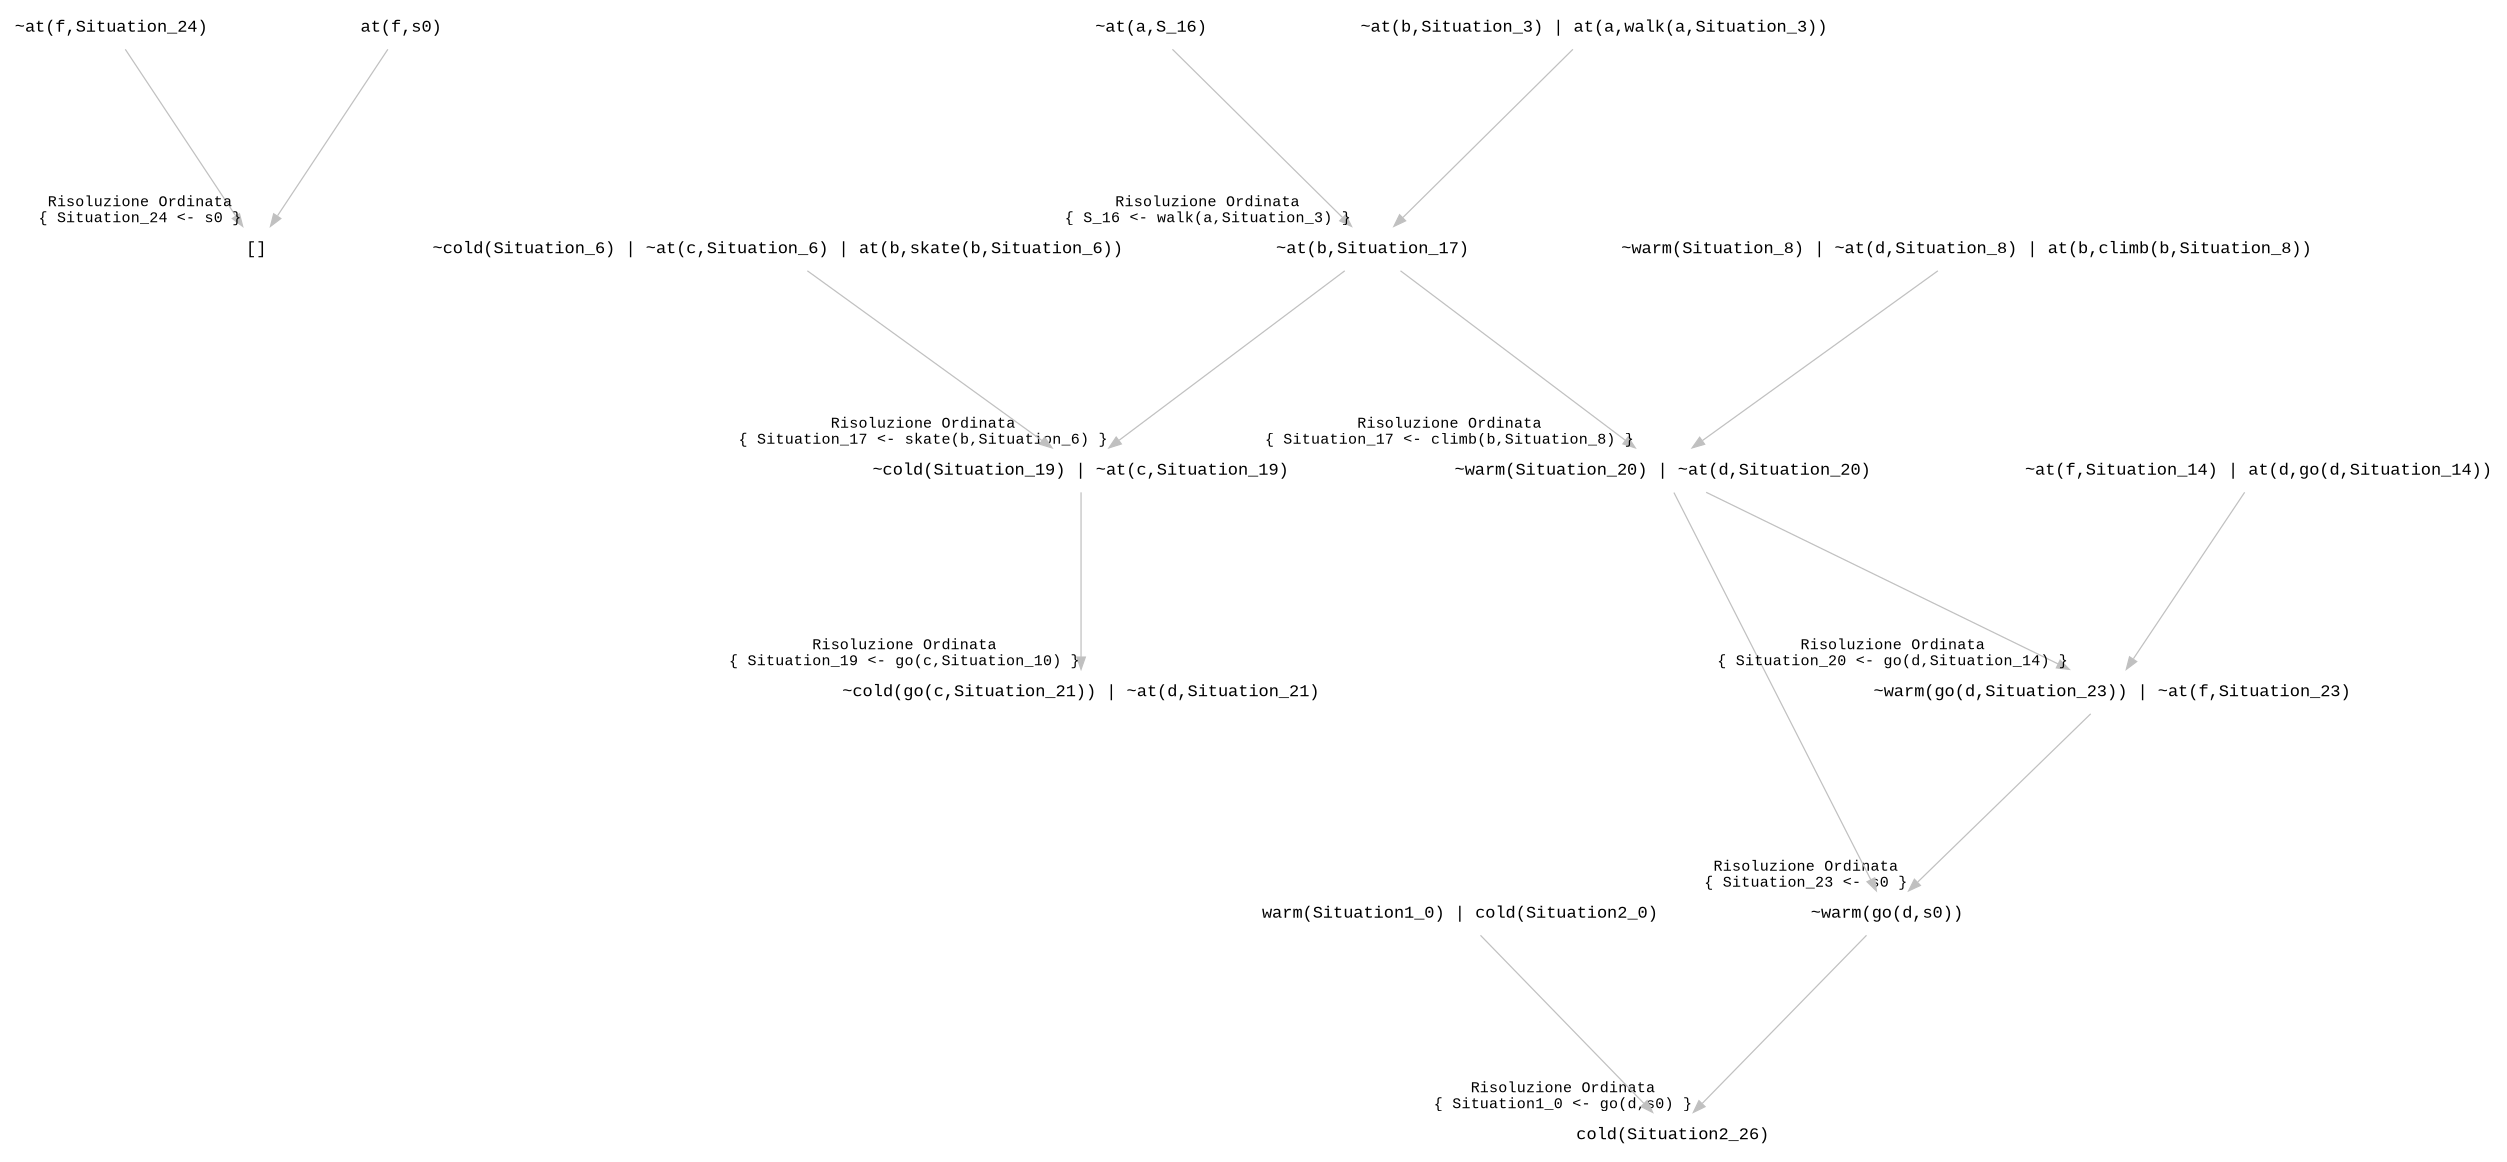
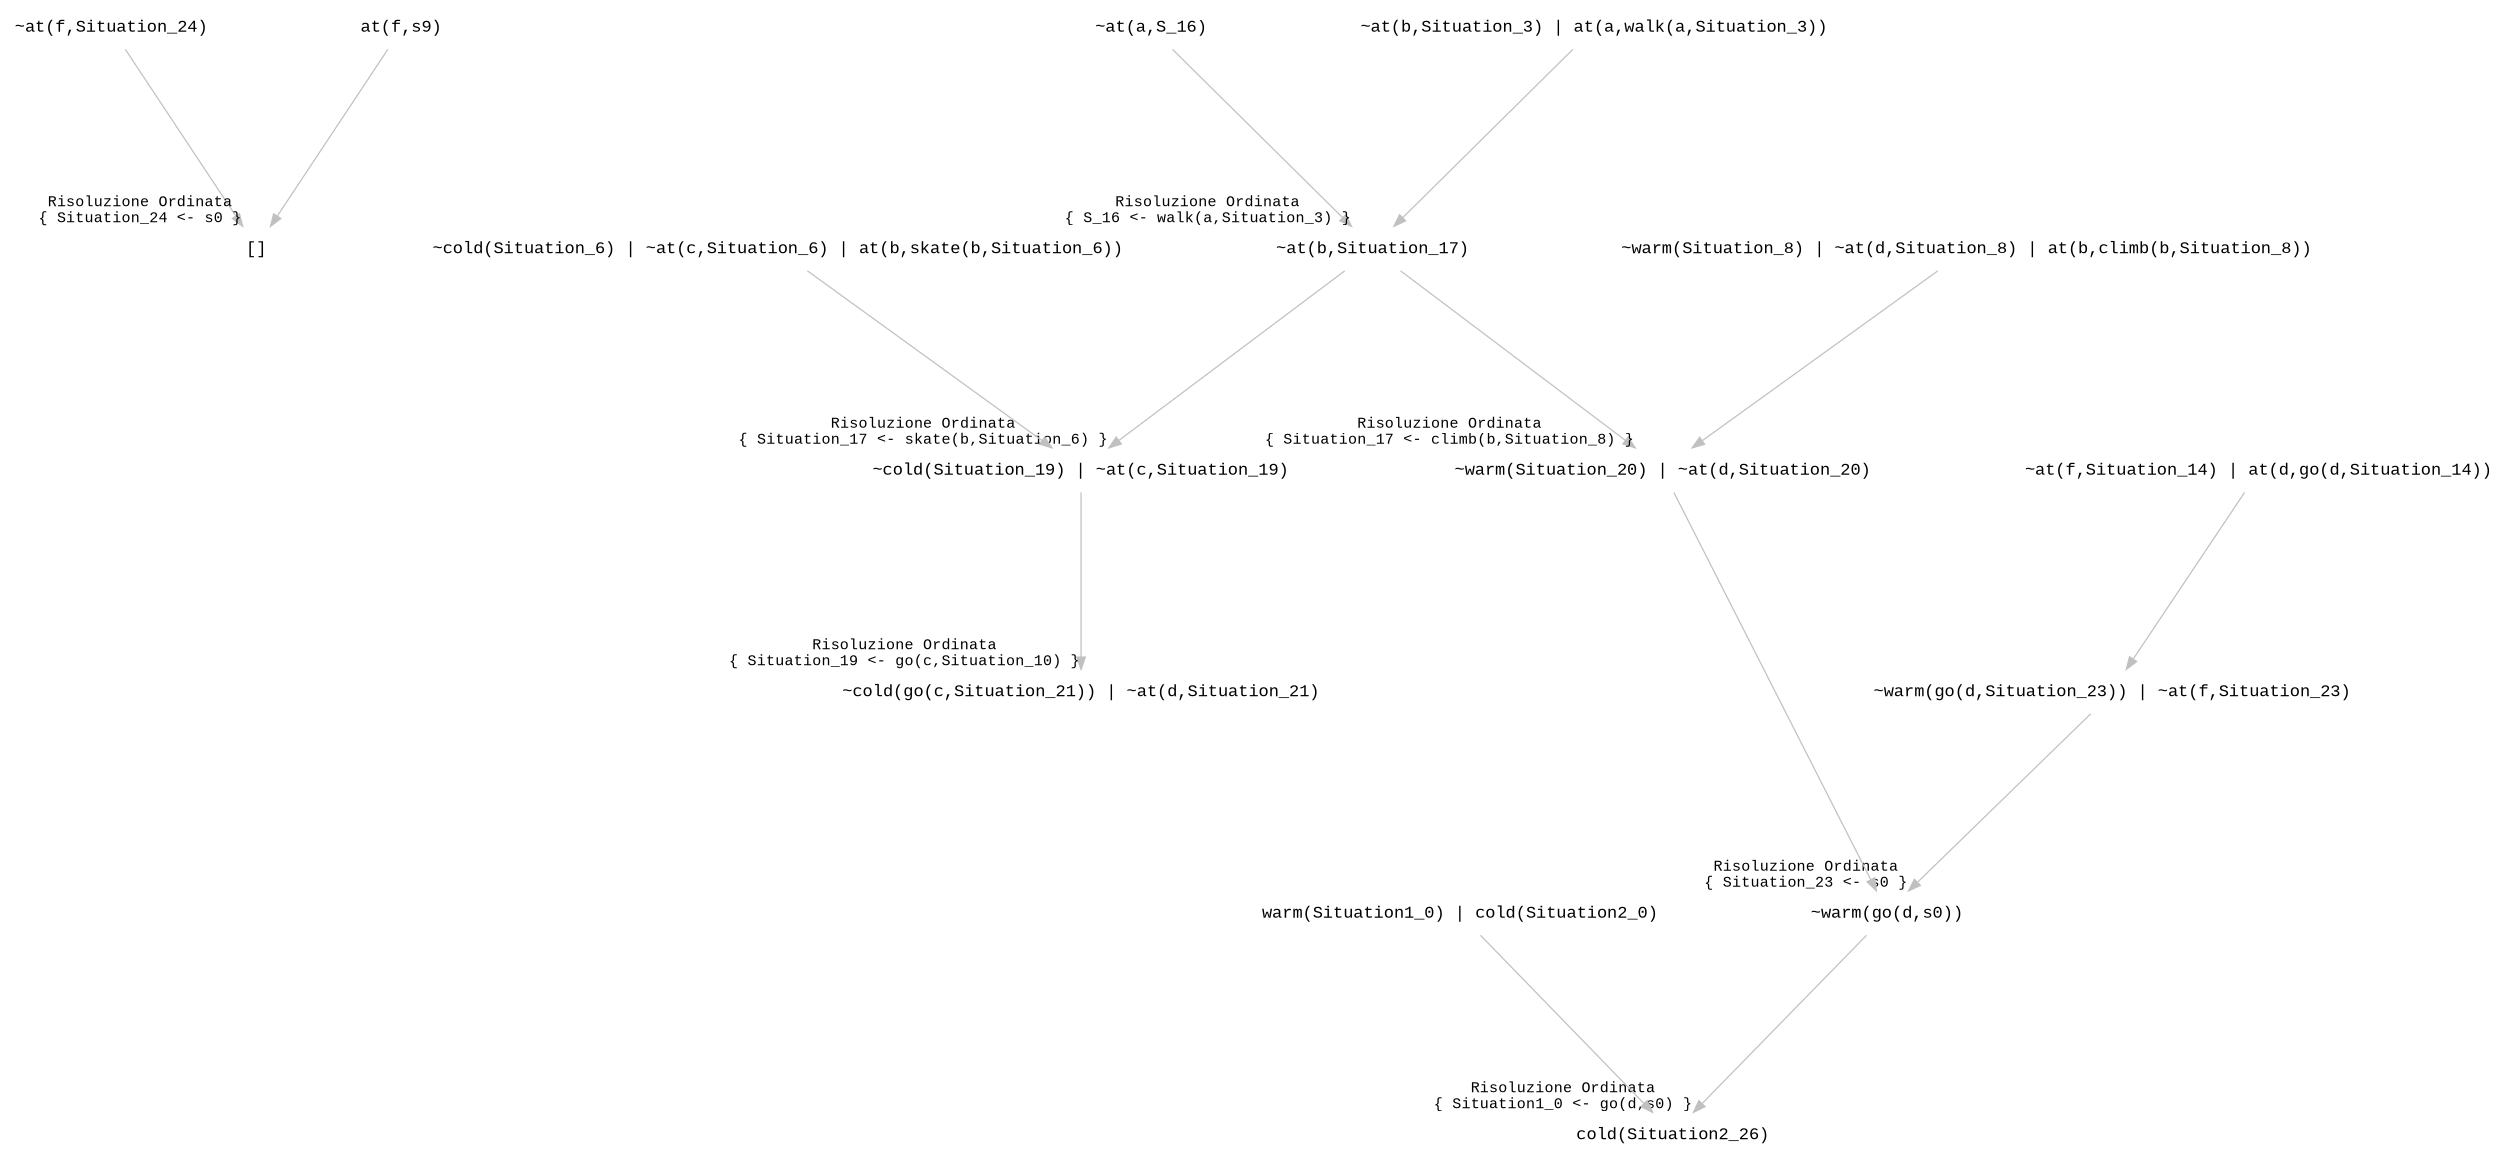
node "at(f,s0)": label "at(f,s0)" -> "at(f,s9)"
edge "~warm(Situation_20) | ~at(d,Situation_20)" -> "~warm(go(d,Situation_23)) | ~at(f,Situation_23)": removed
